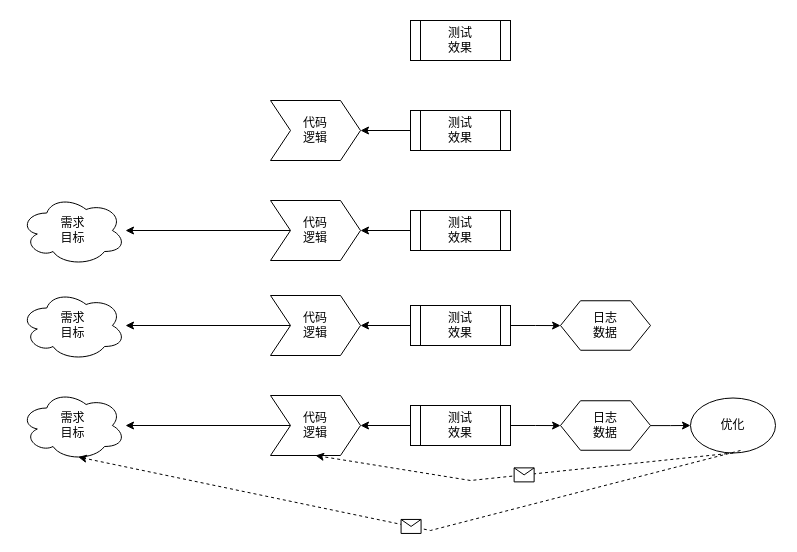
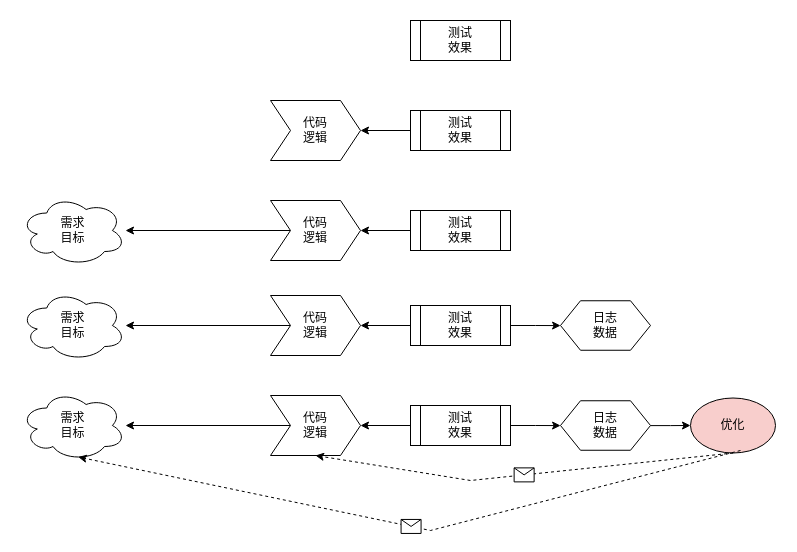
node "优化": fillcolor #ffffff -> #f8cecc
